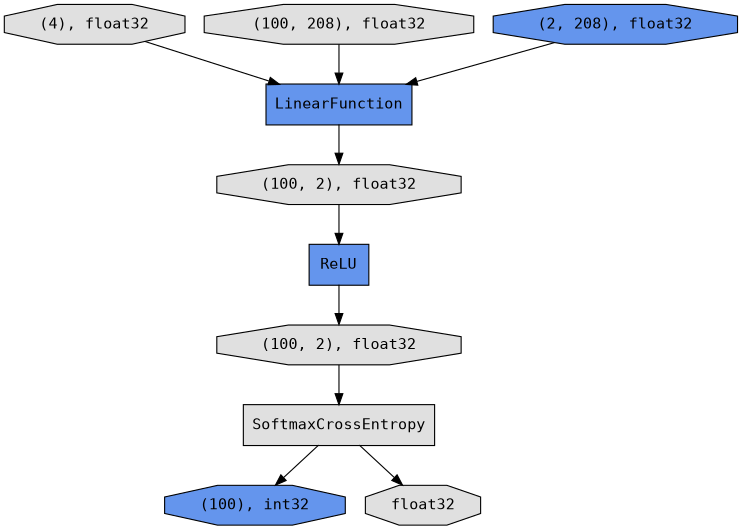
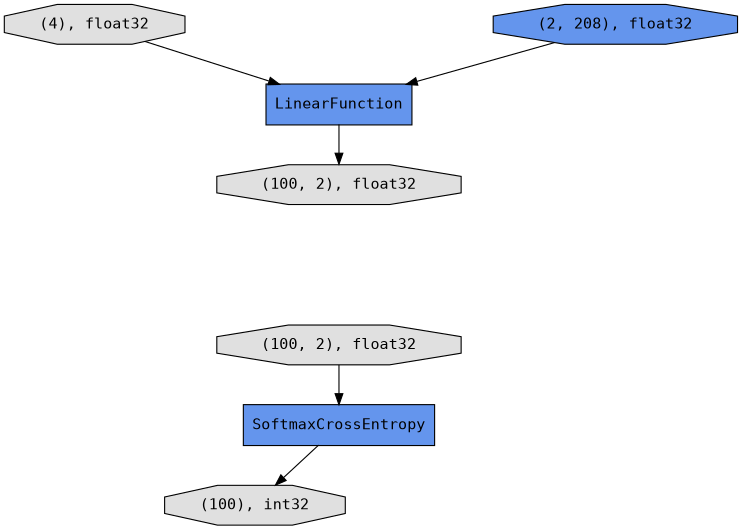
node "(100, 208), float32": removed
node "ReLU": removed
node "SoftmaxCrossEntropy": fillcolor #e0e0e0 -> #6495ed
node "(100), int32": fillcolor #6495ed -> #e0e0e0
node "float32": removed
